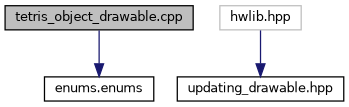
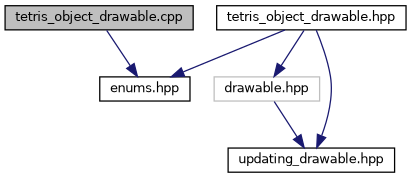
node "hwlib.hpp": label "hwlib.hpp" -> "drawable.hpp"
node "tetris_object_drawable.hpp": added
node "enums.enums": label "enums.enums" -> "enums.hpp"
